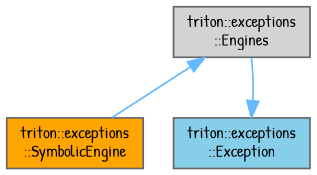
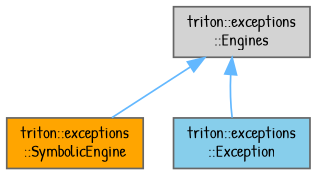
edge "triton::exceptions ::Engines" -> "triton::exceptions ::Exception": reversed
